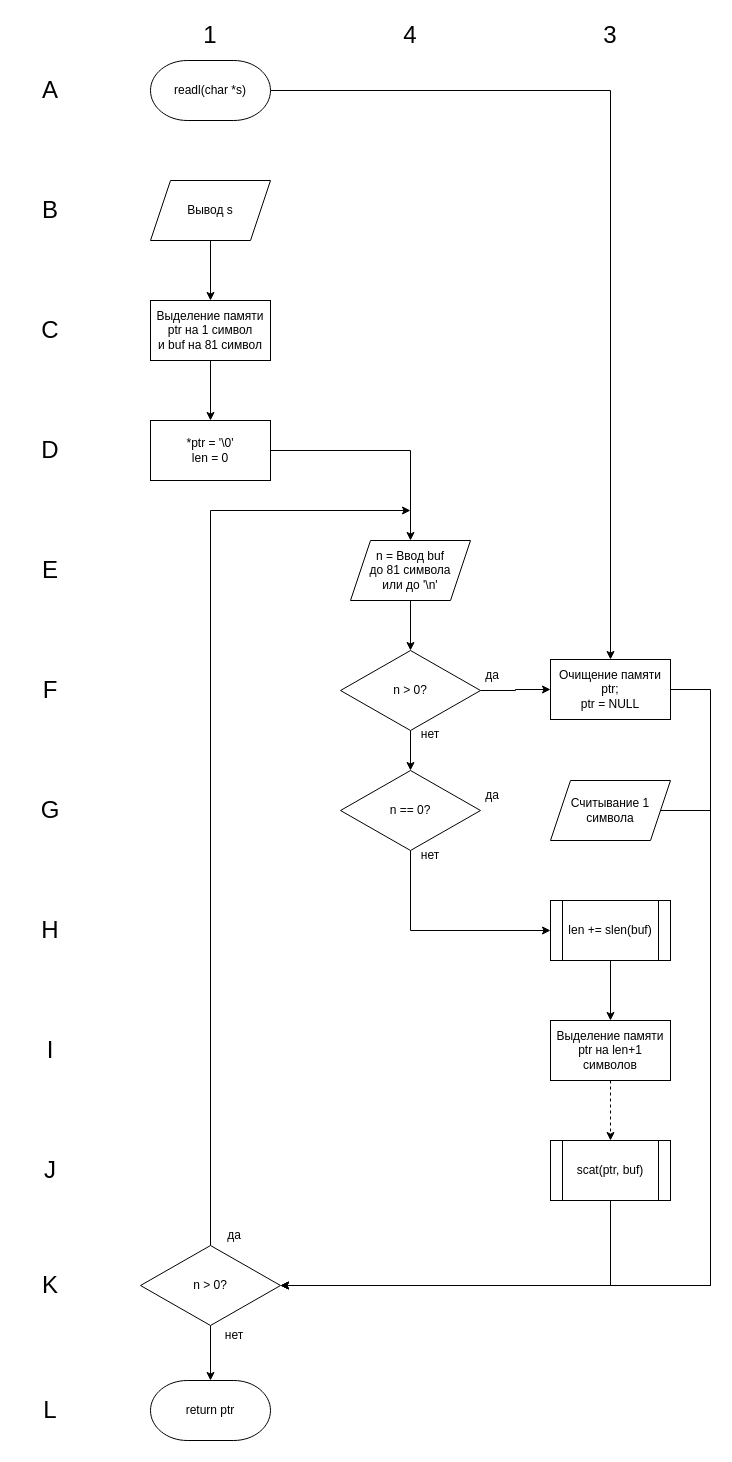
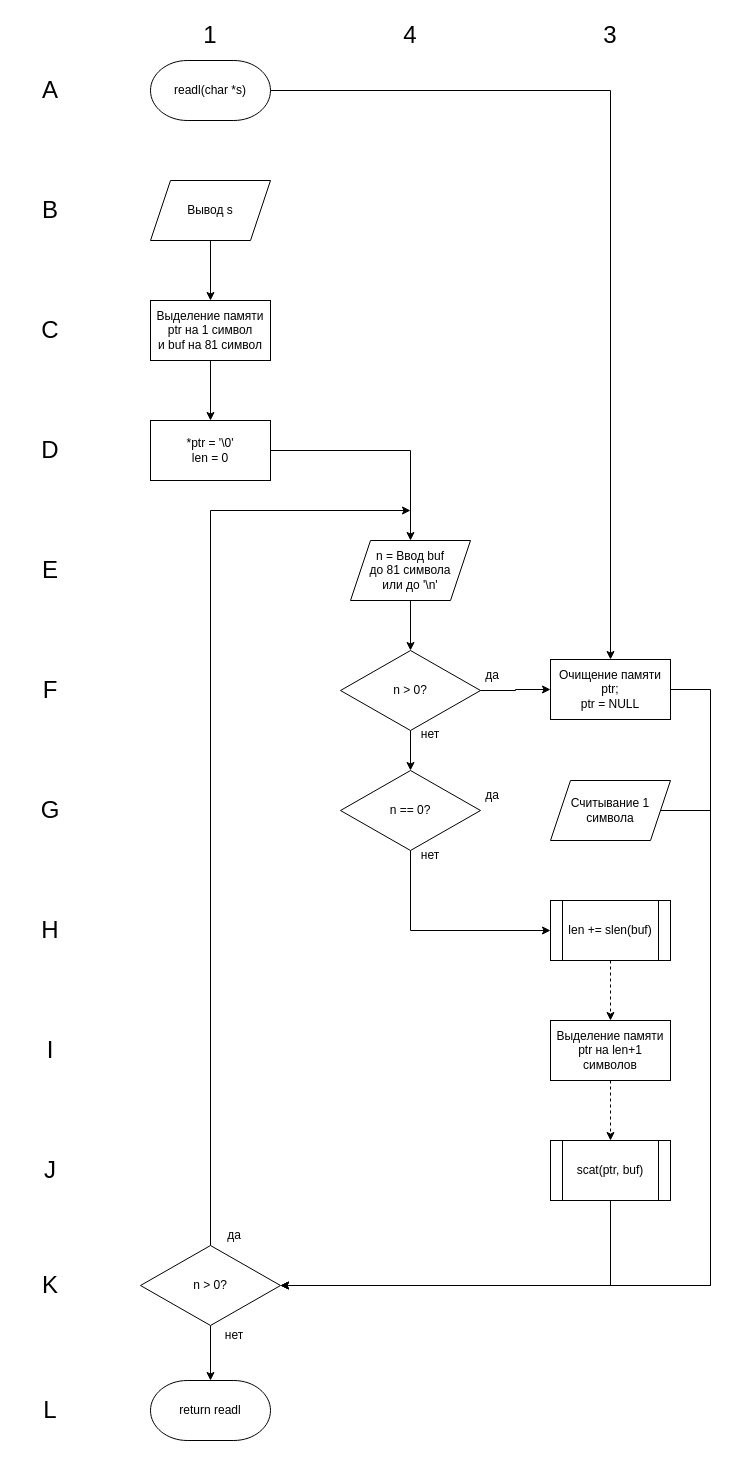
edge "len += slen(buf)" -> "Выделение памяти ptr на len+1 символов": style solid -> dashed
node "return ptr": label "return ptr" -> "return readl"
